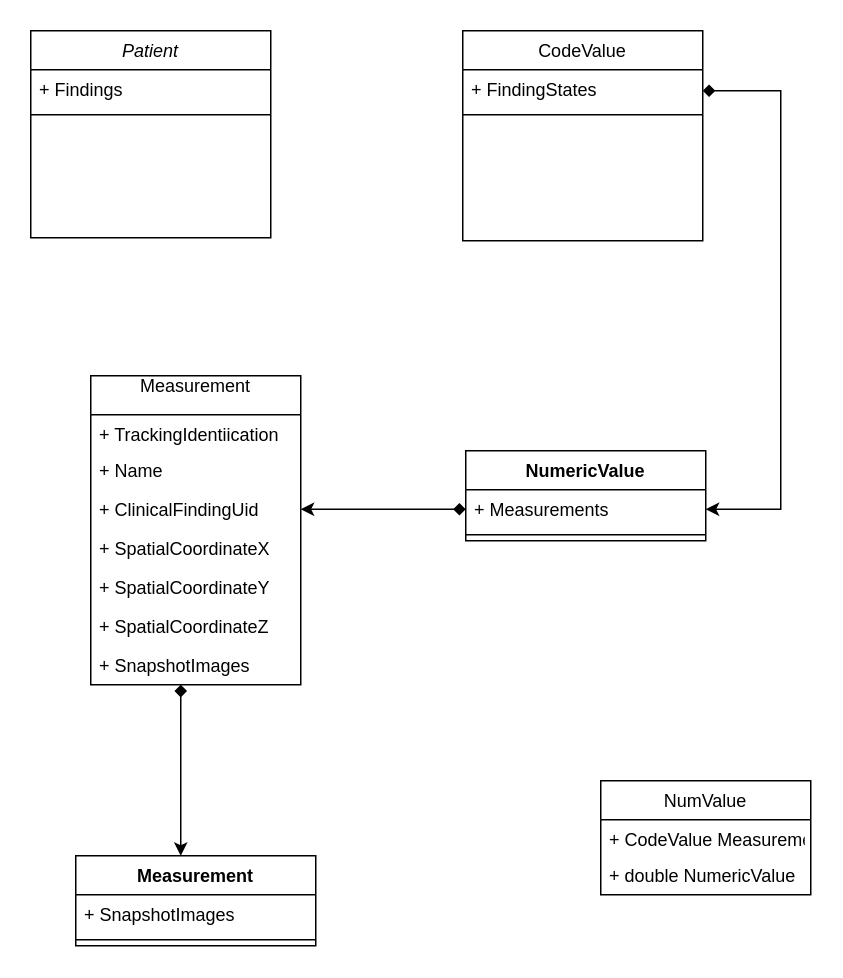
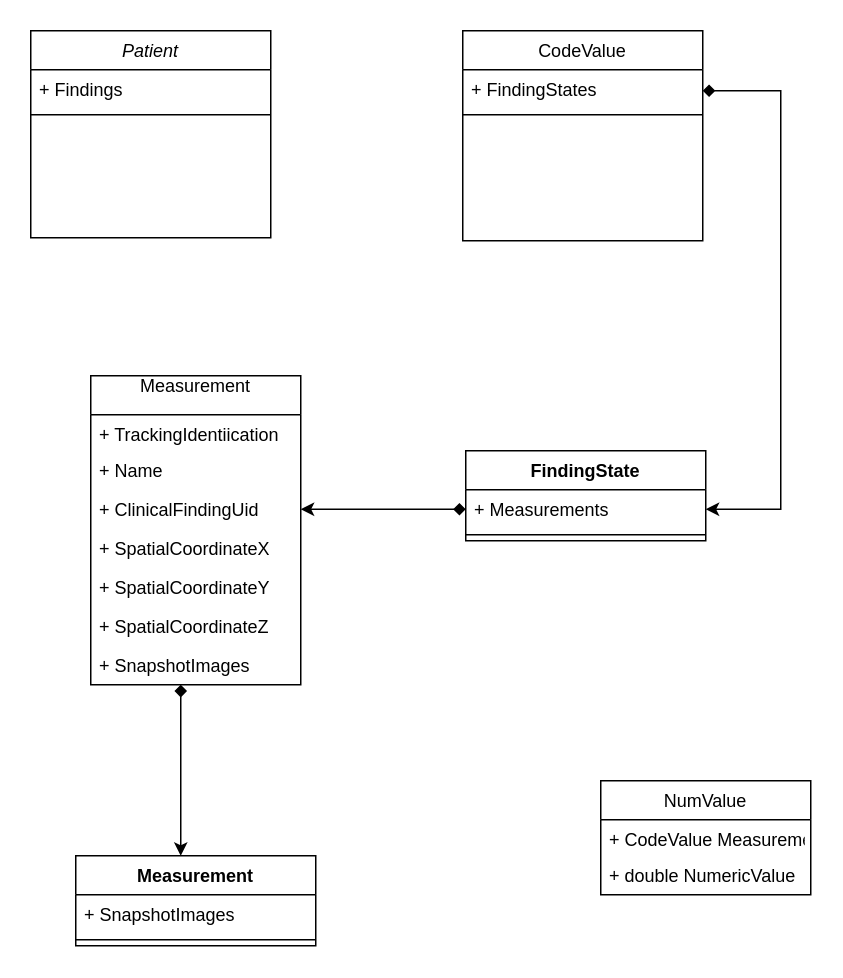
node "NumericValue": label "NumericValue" -> "FindingState"
